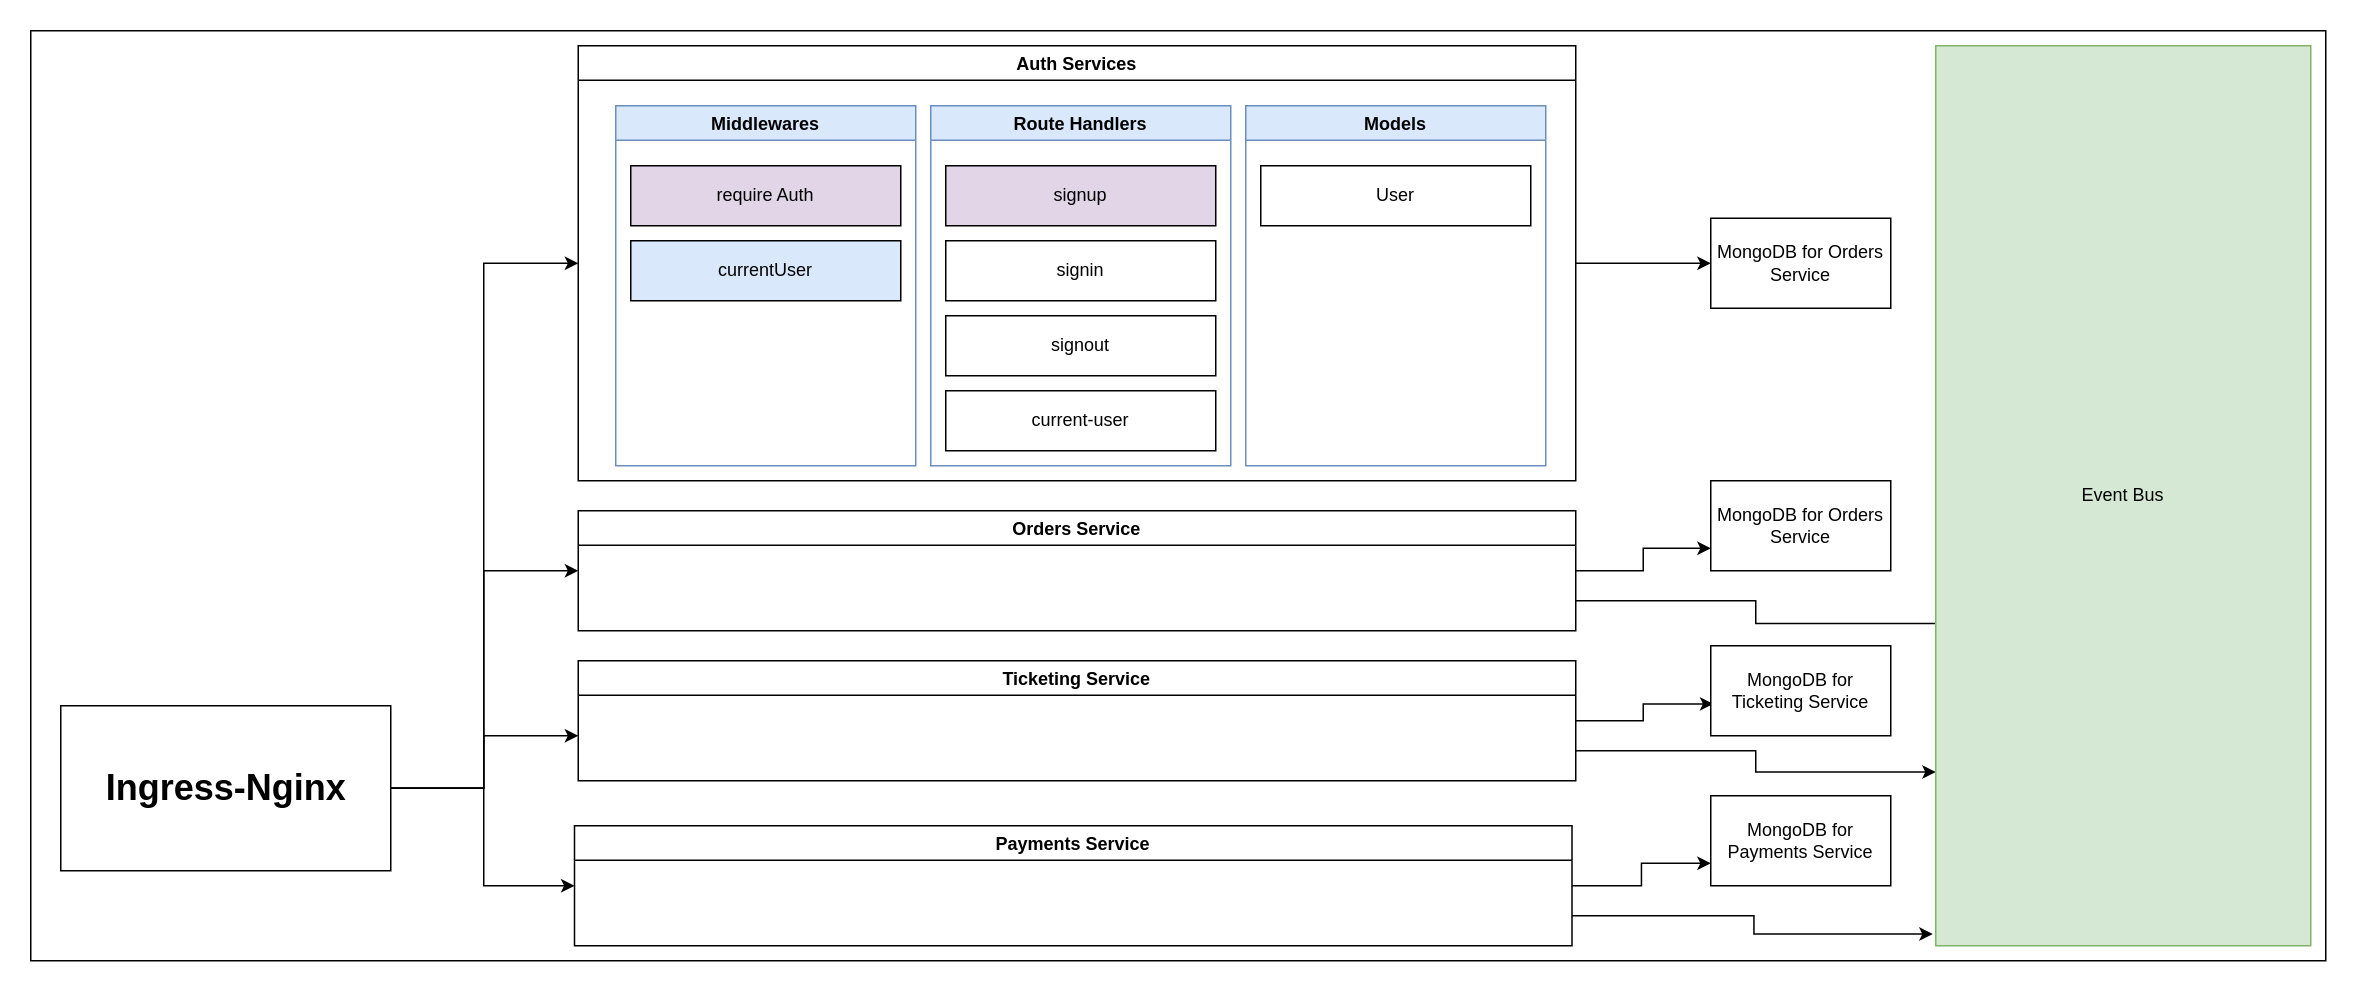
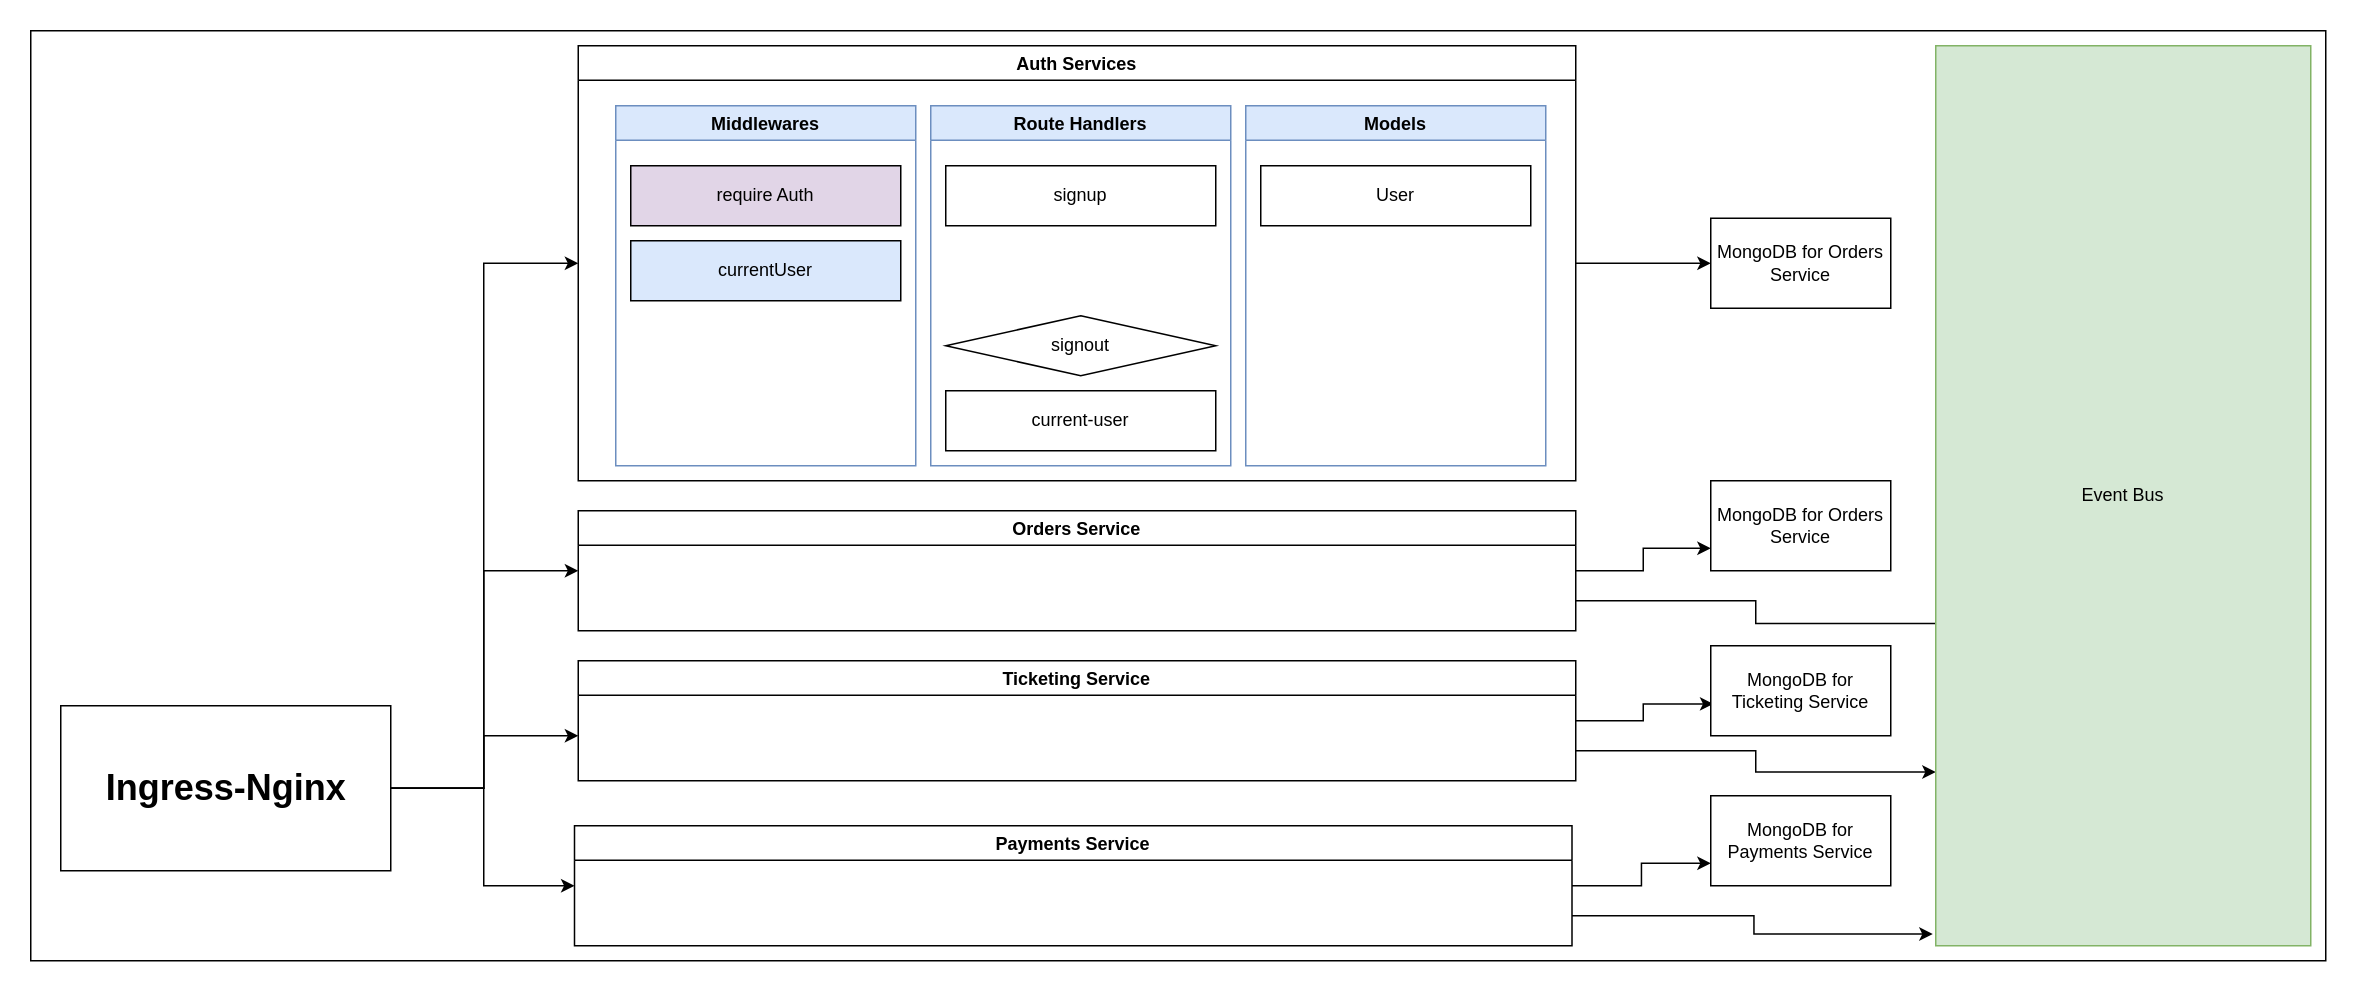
node "signup": fillcolor #e1d5e7 -> #ffffff
node "signin": removed
node "signout": shape rectangle -> diamond
